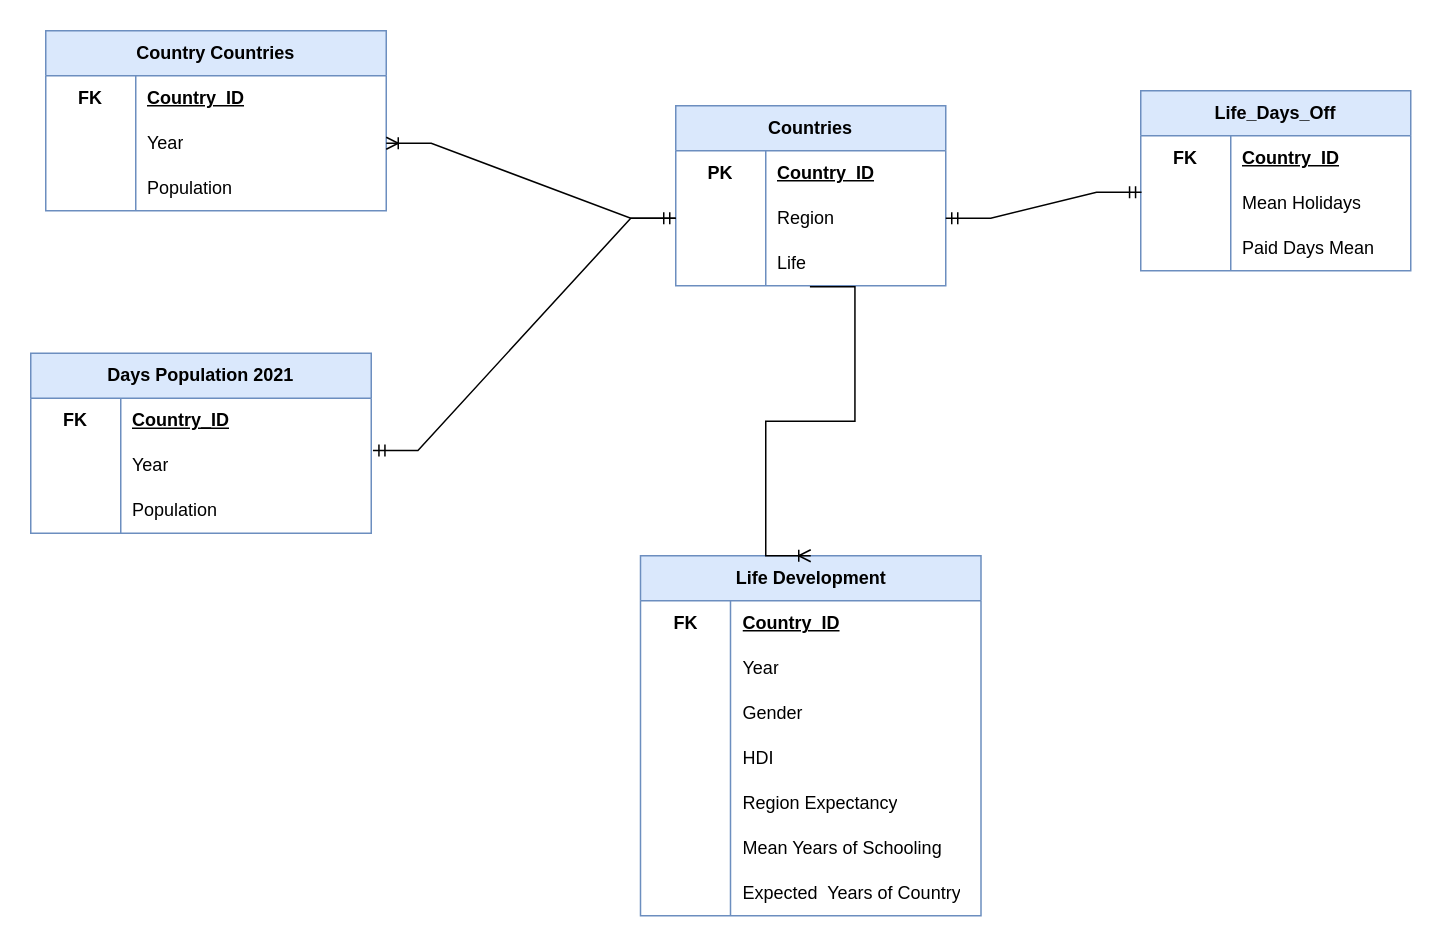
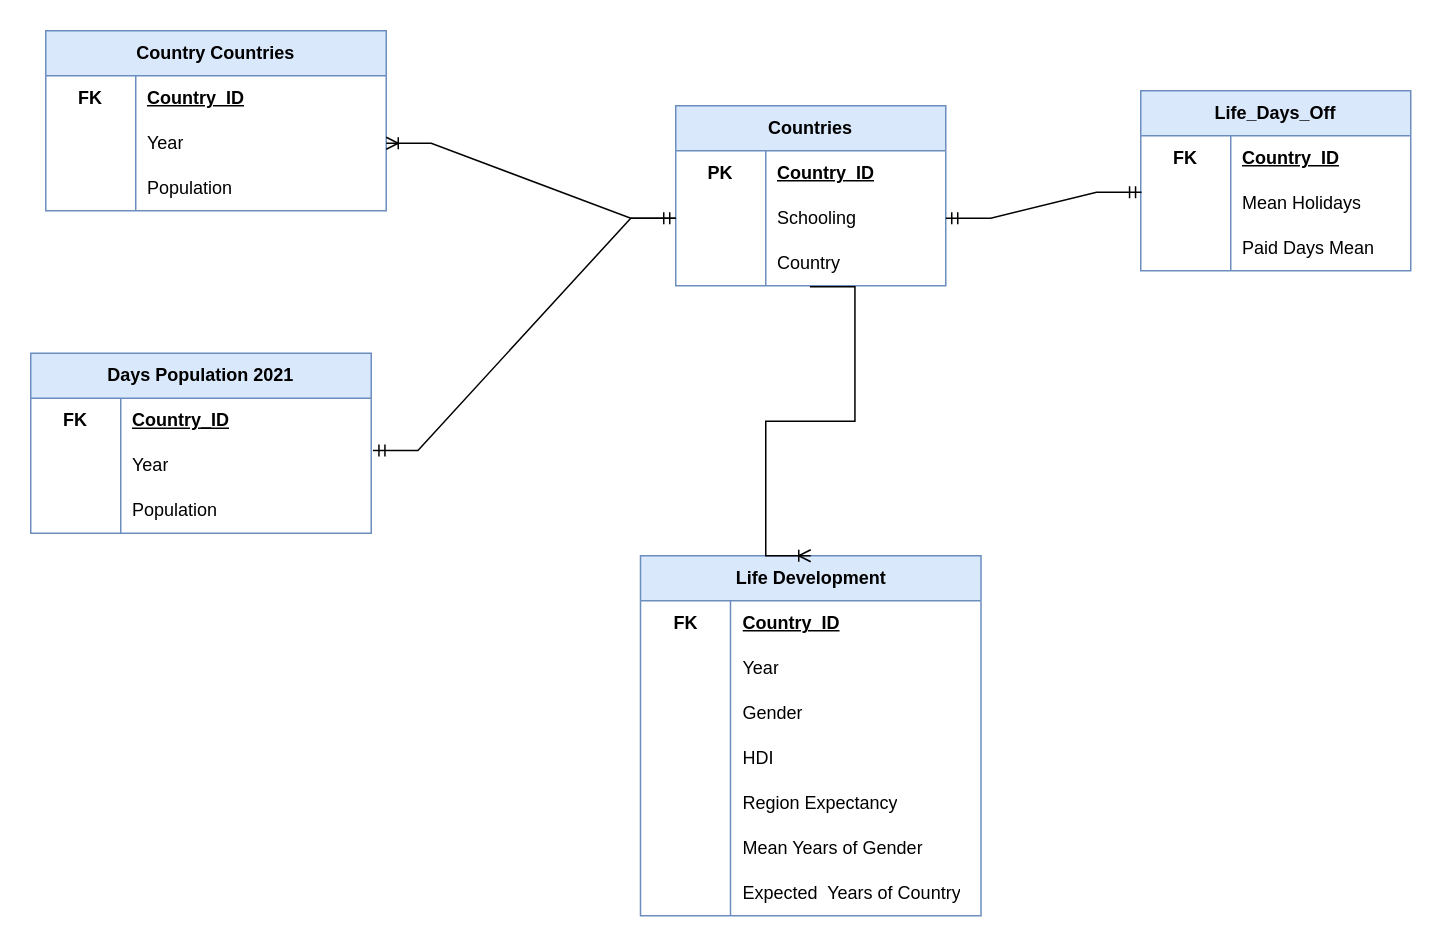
node "Region": label "Region" -> "Schooling"
node "Life": label "Life" -> "Country"
node "Mean Years of Schooling": label "Mean Years of Schooling" -> "Mean Years of Gender"
